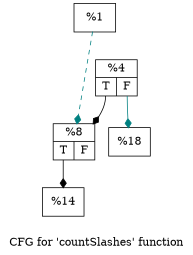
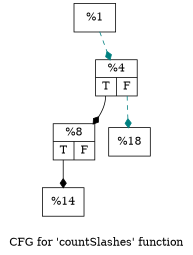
edge "%1" -> "%8": now "%1" -> "%4"
edge "%4" -> "%18": style solid -> dashed
